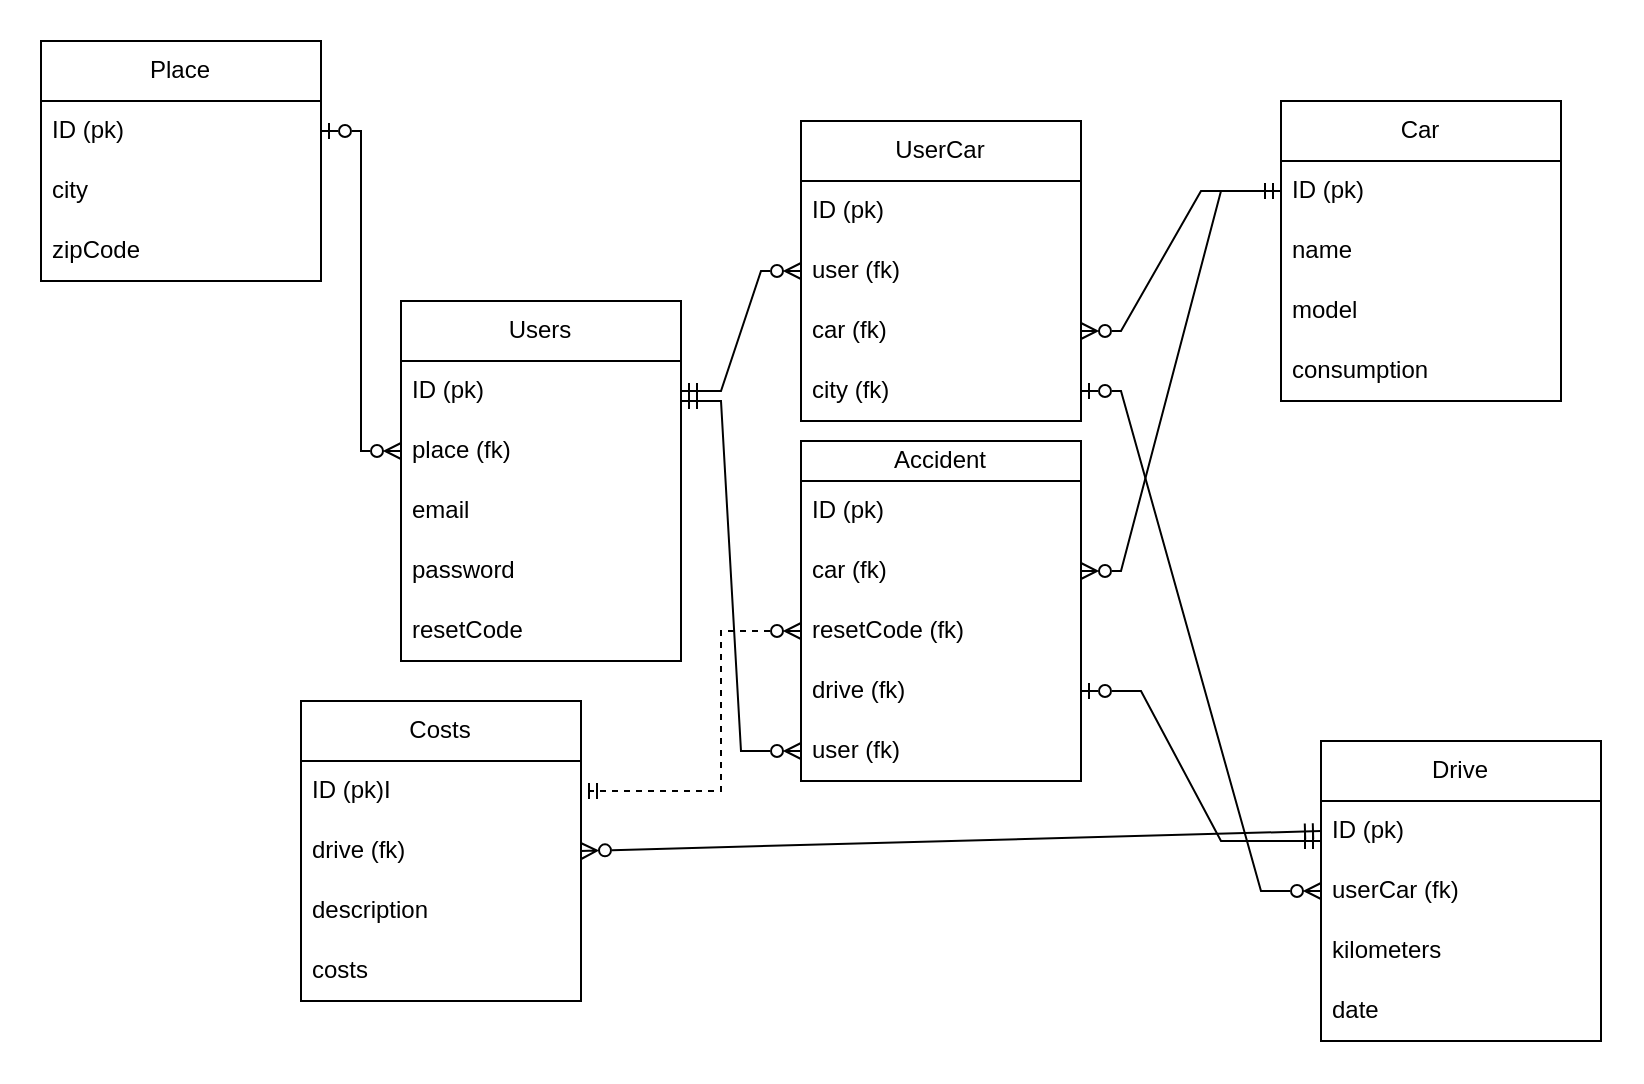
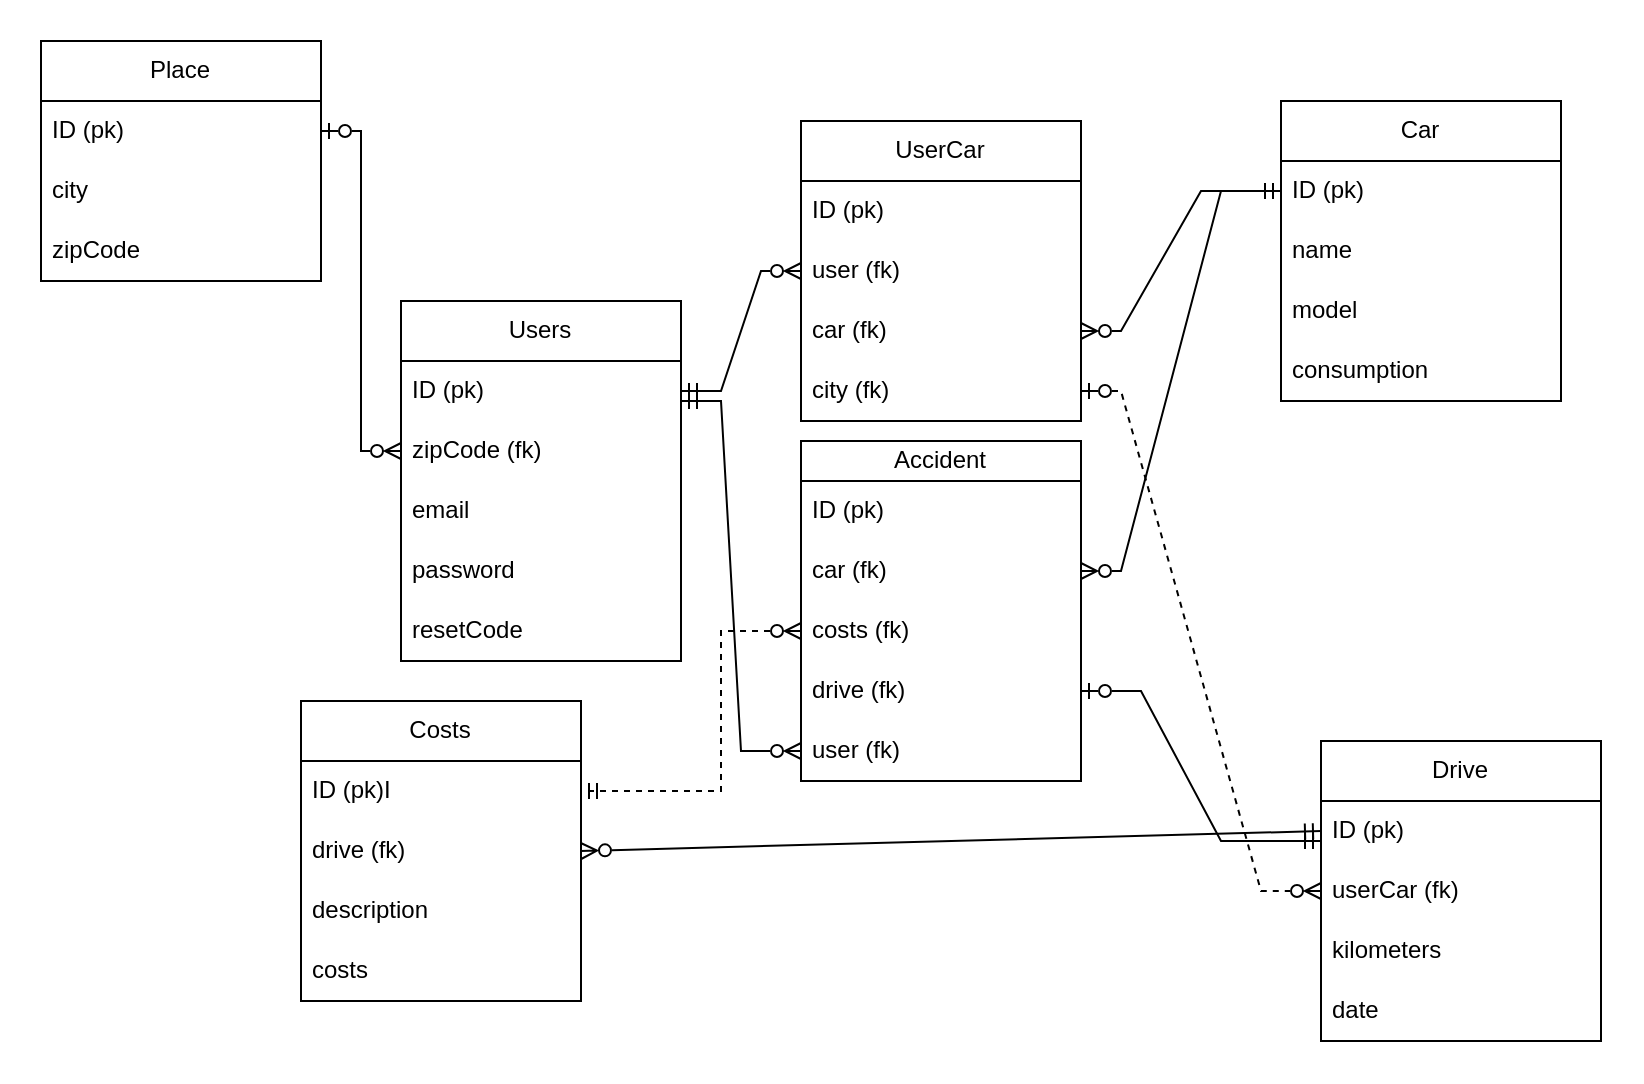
node "place (fk)": label "place (fk)" -> "zipCode (fk)"
node "resetCode (fk)": label "resetCode (fk)" -> "costs (fk)"
edge "city (fk)" -- "userCar (fk)": style solid -> dashed
